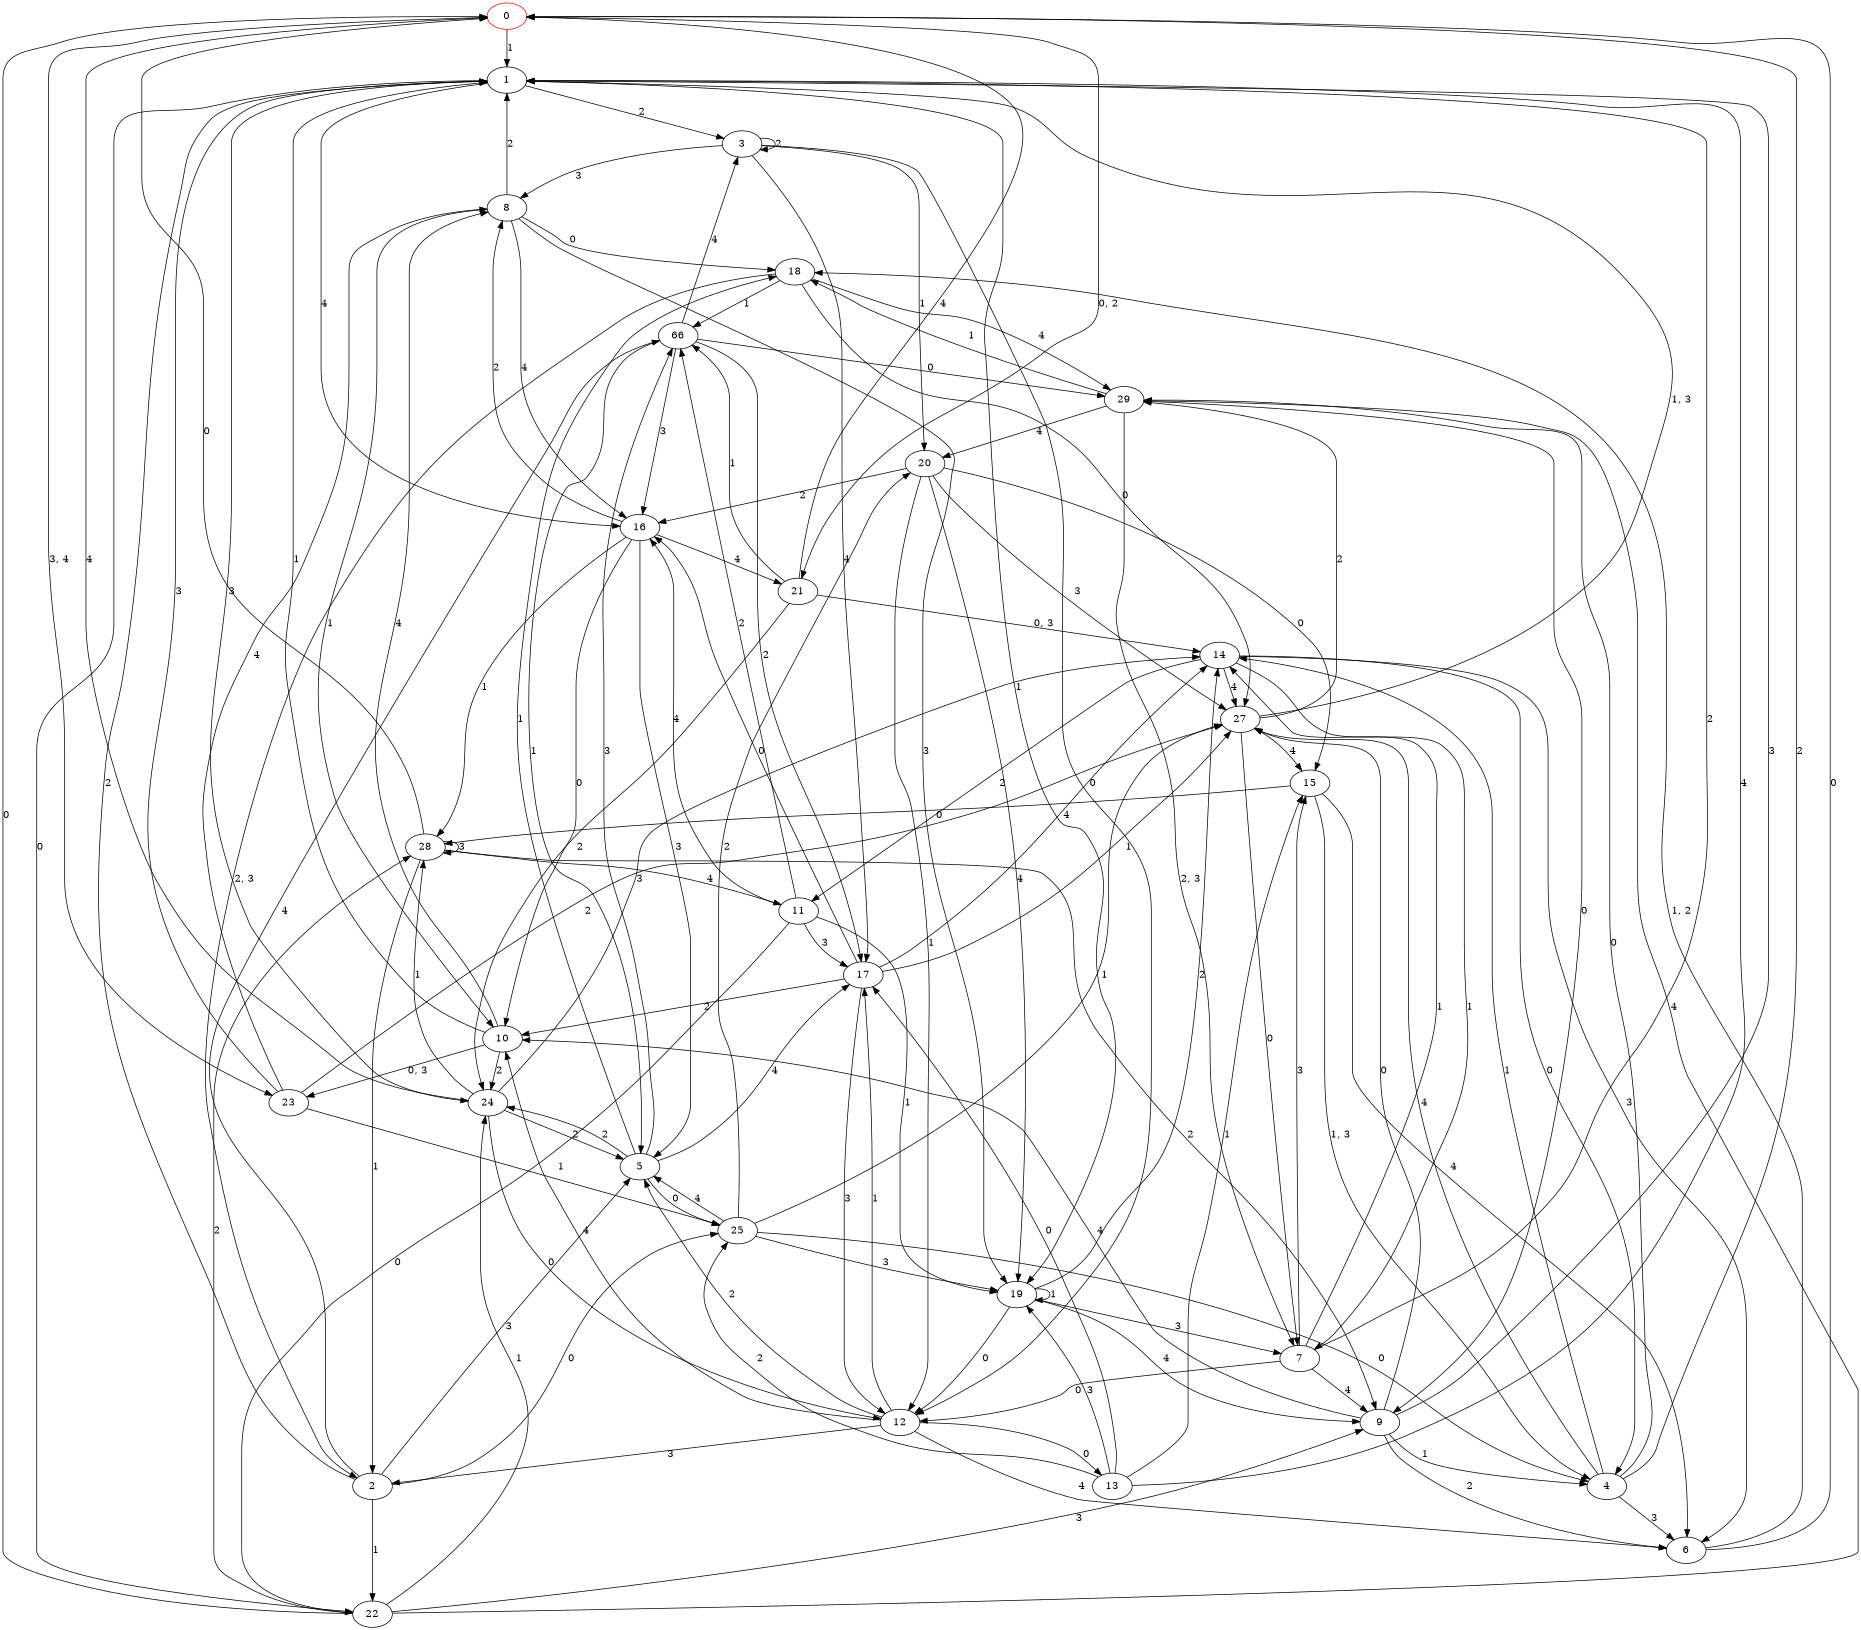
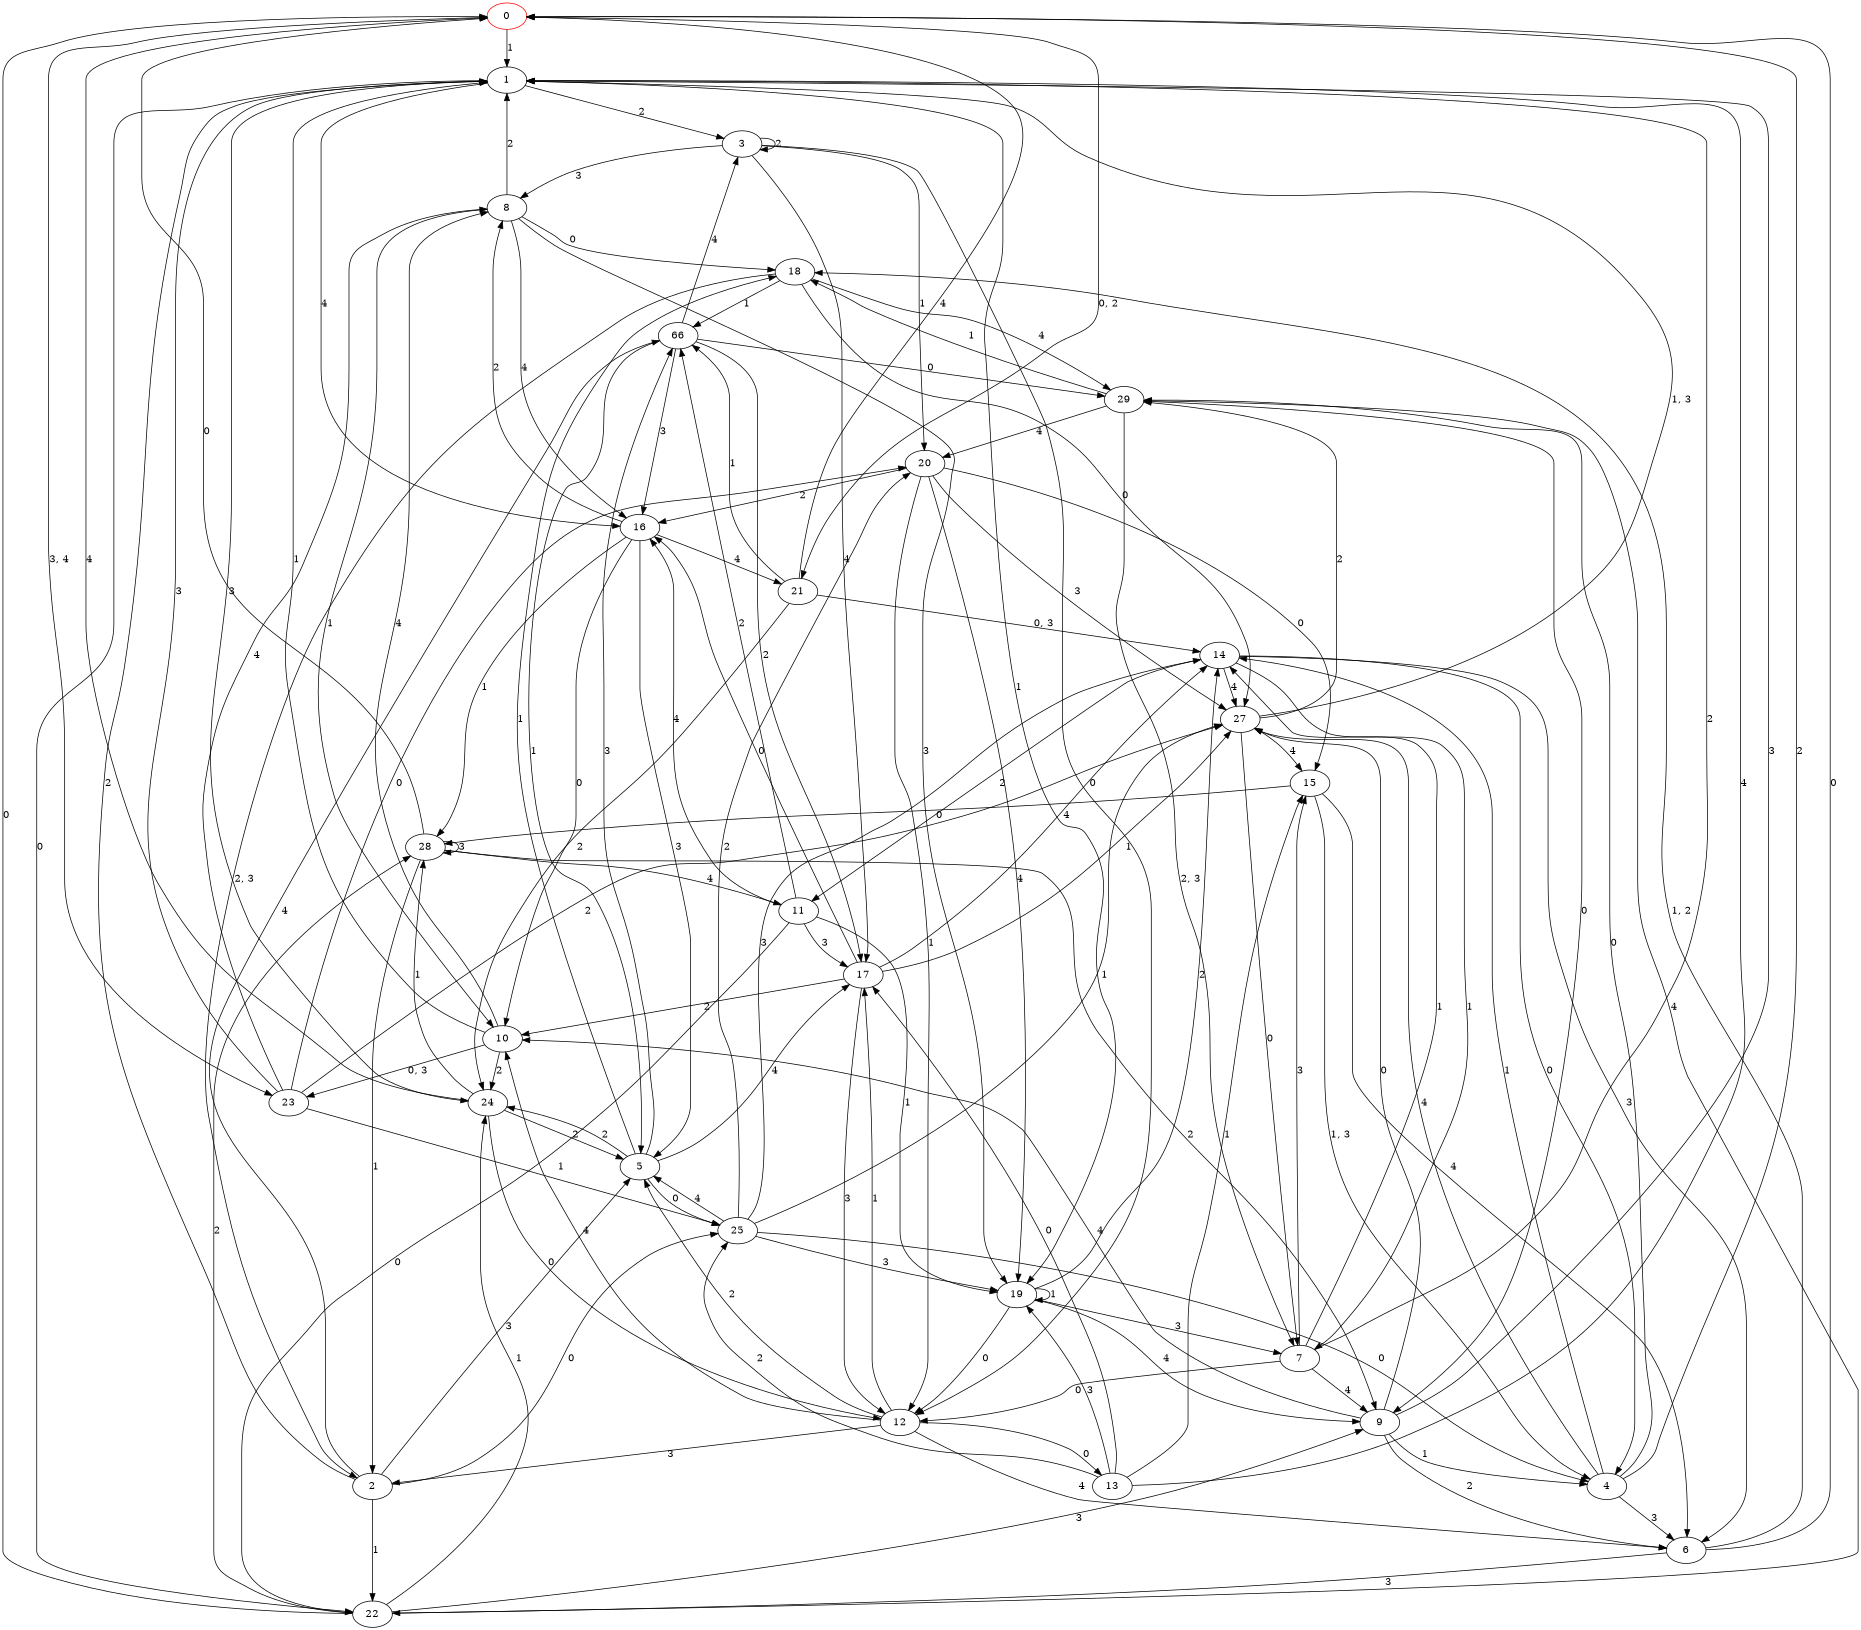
edge "23" -> "20": added, label "0"
edge "24" -> "14": now "25" -> "14"
edge "6" -> "22": added, label "3"
